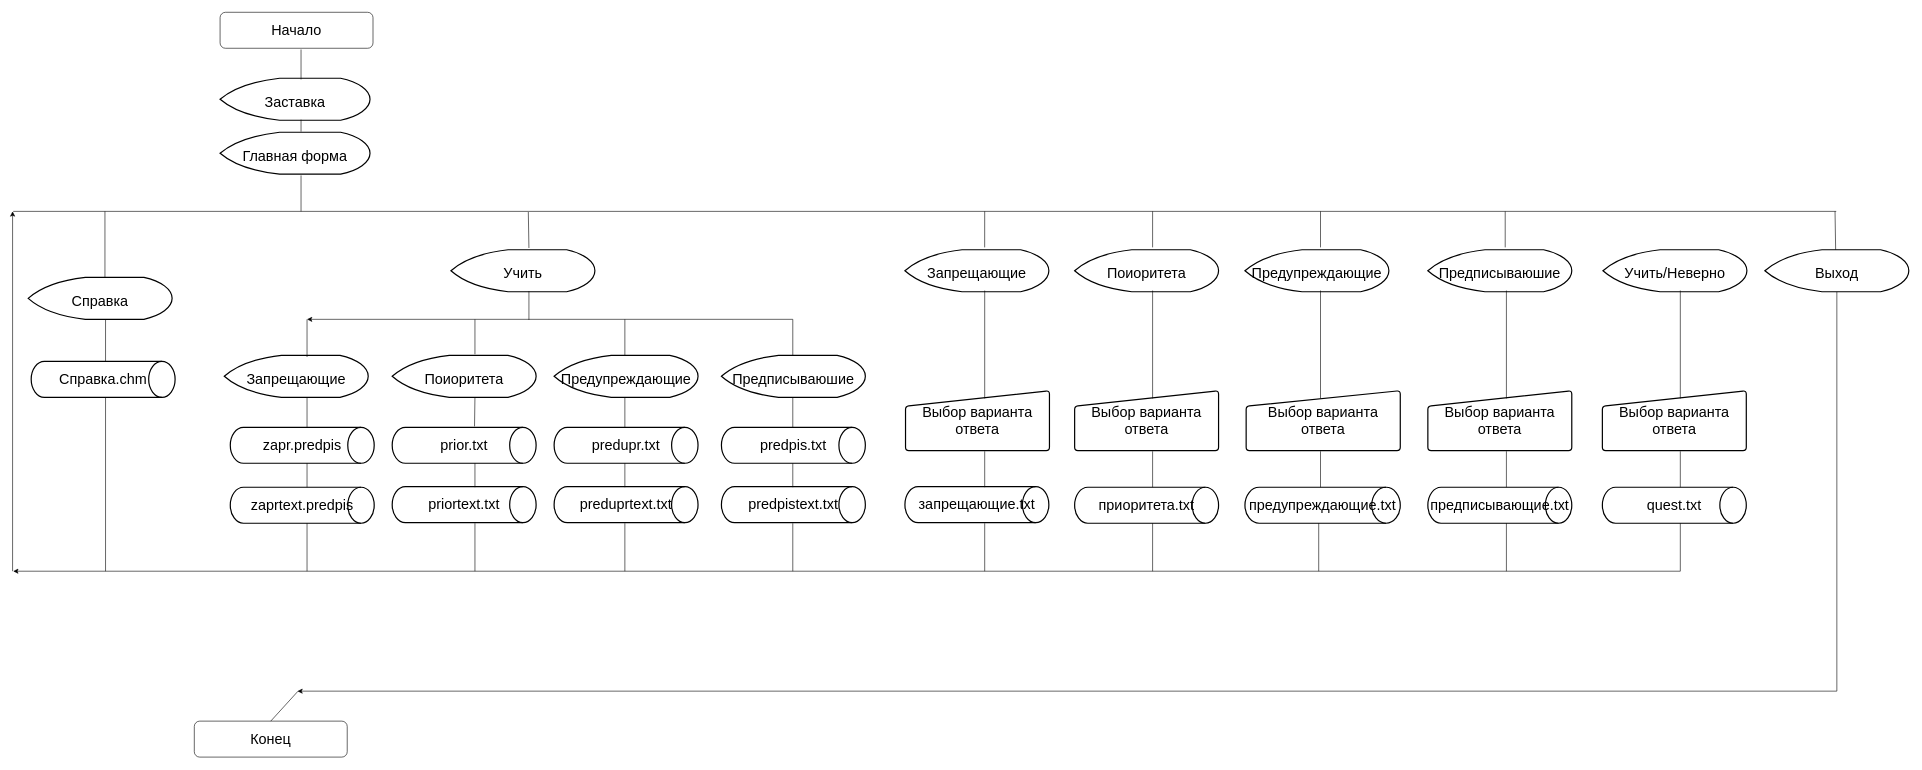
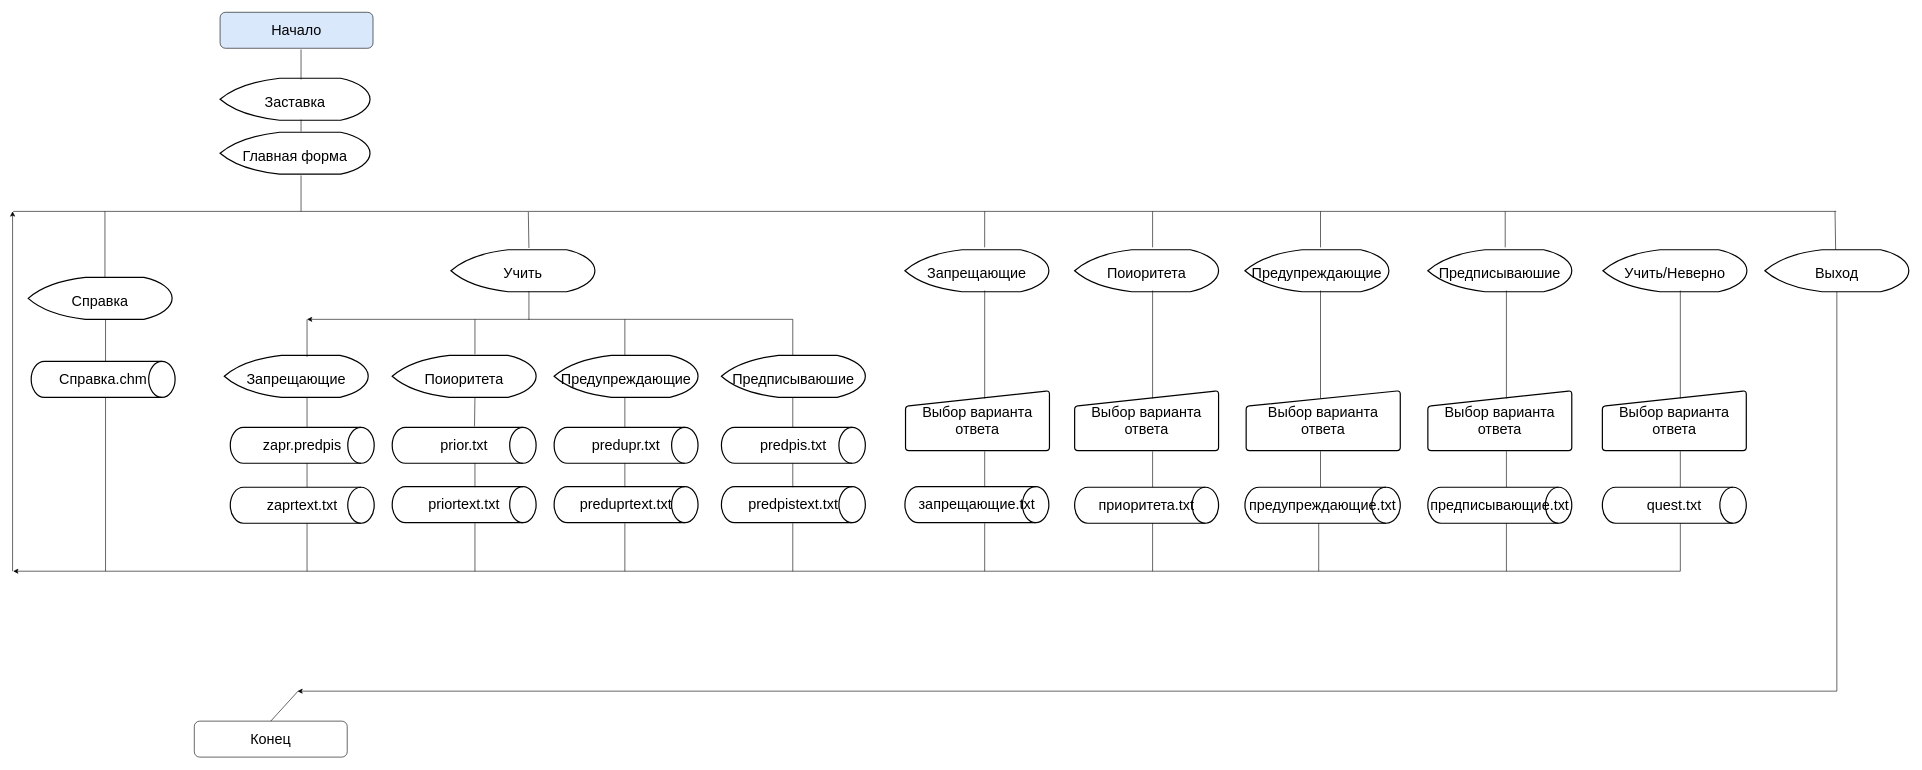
node "Начало": fillcolor #ffffff -> #dae8fc
node "zaprtext.predpis": label "zaprtext.predpis" -> "zaprtext.txt"
